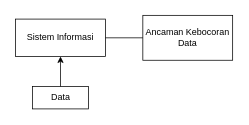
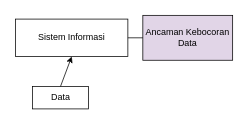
node "Sistem Informasi": size 90x38 -> 113x38
node "Ancaman Kebocoran Data": fillcolor #ffffff -> #e1d5e7
